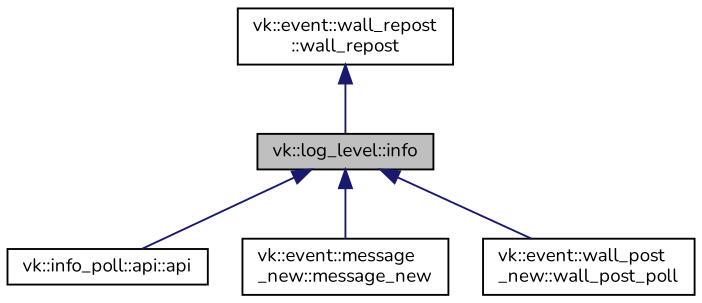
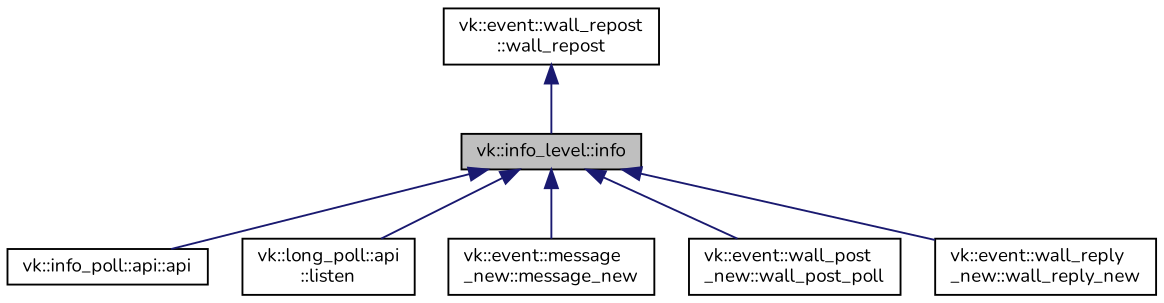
node "vk::log_level::info": label "vk::log_level::info" -> "vk::info_level::info"
node "vk::long_poll::api ::listen": added
node "vk::event::wall_reply _new::wall_reply_new": added
